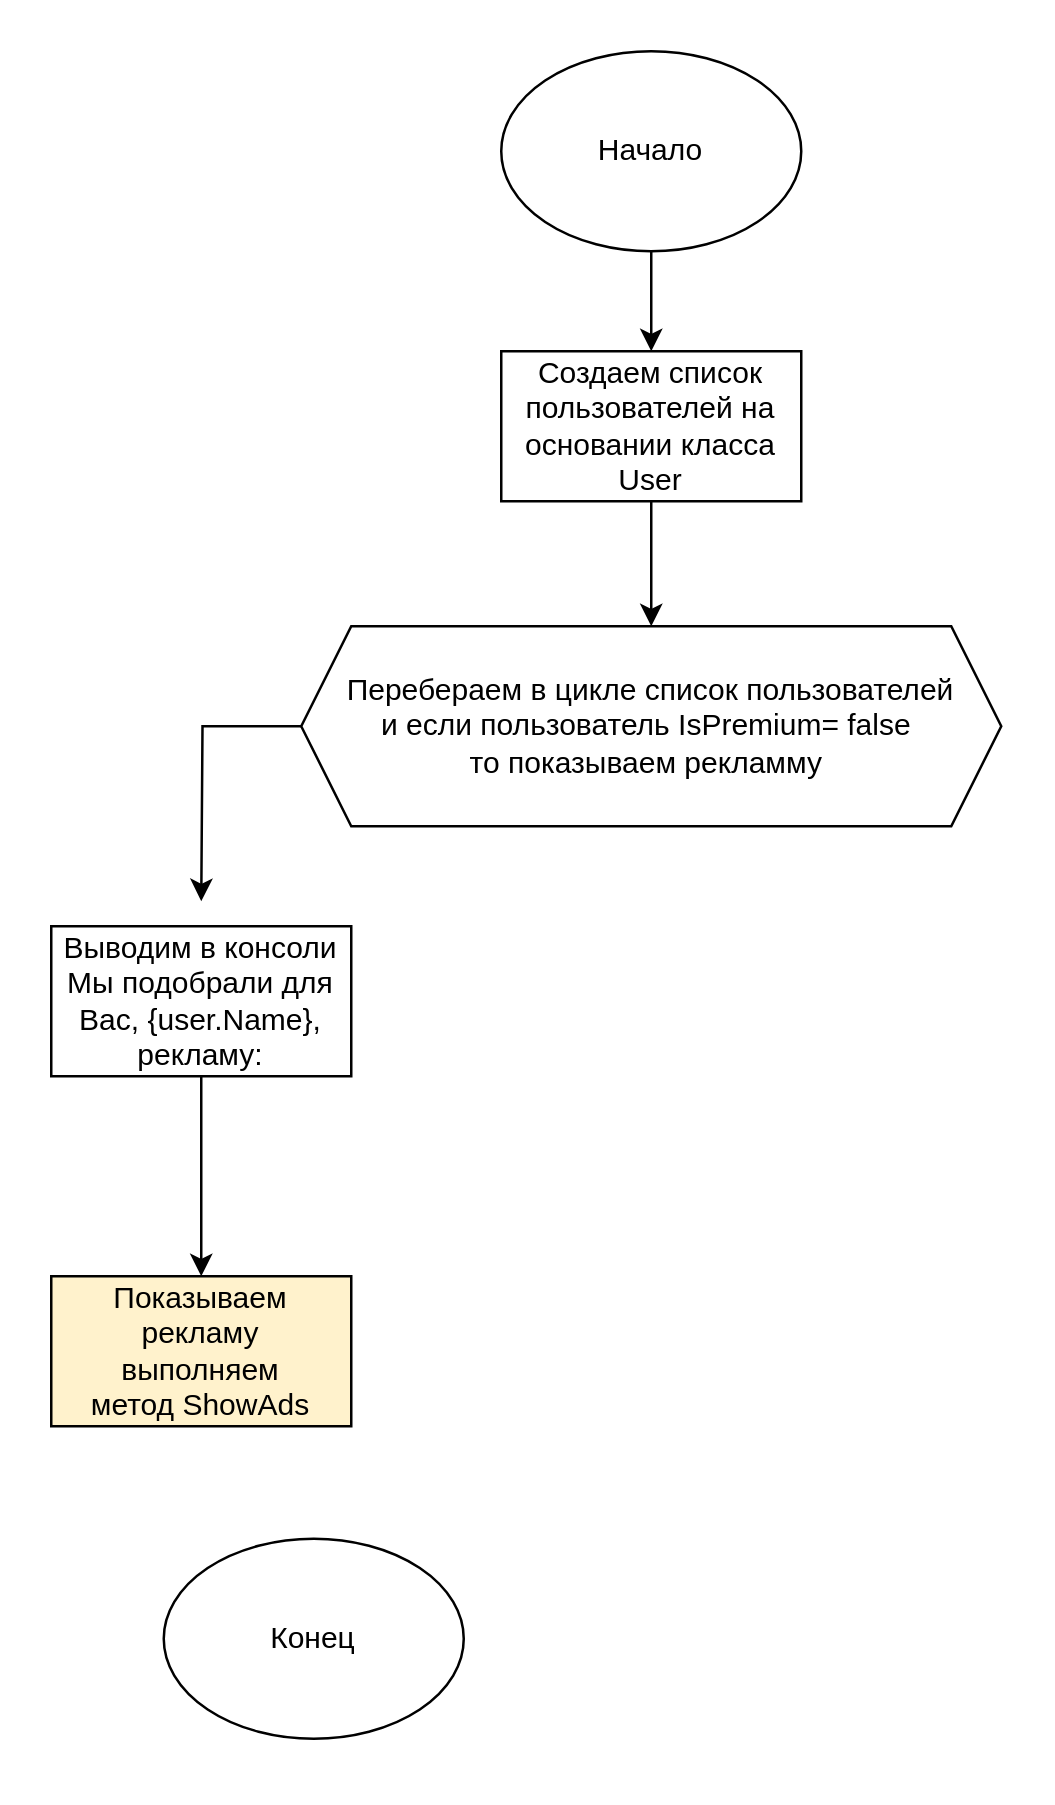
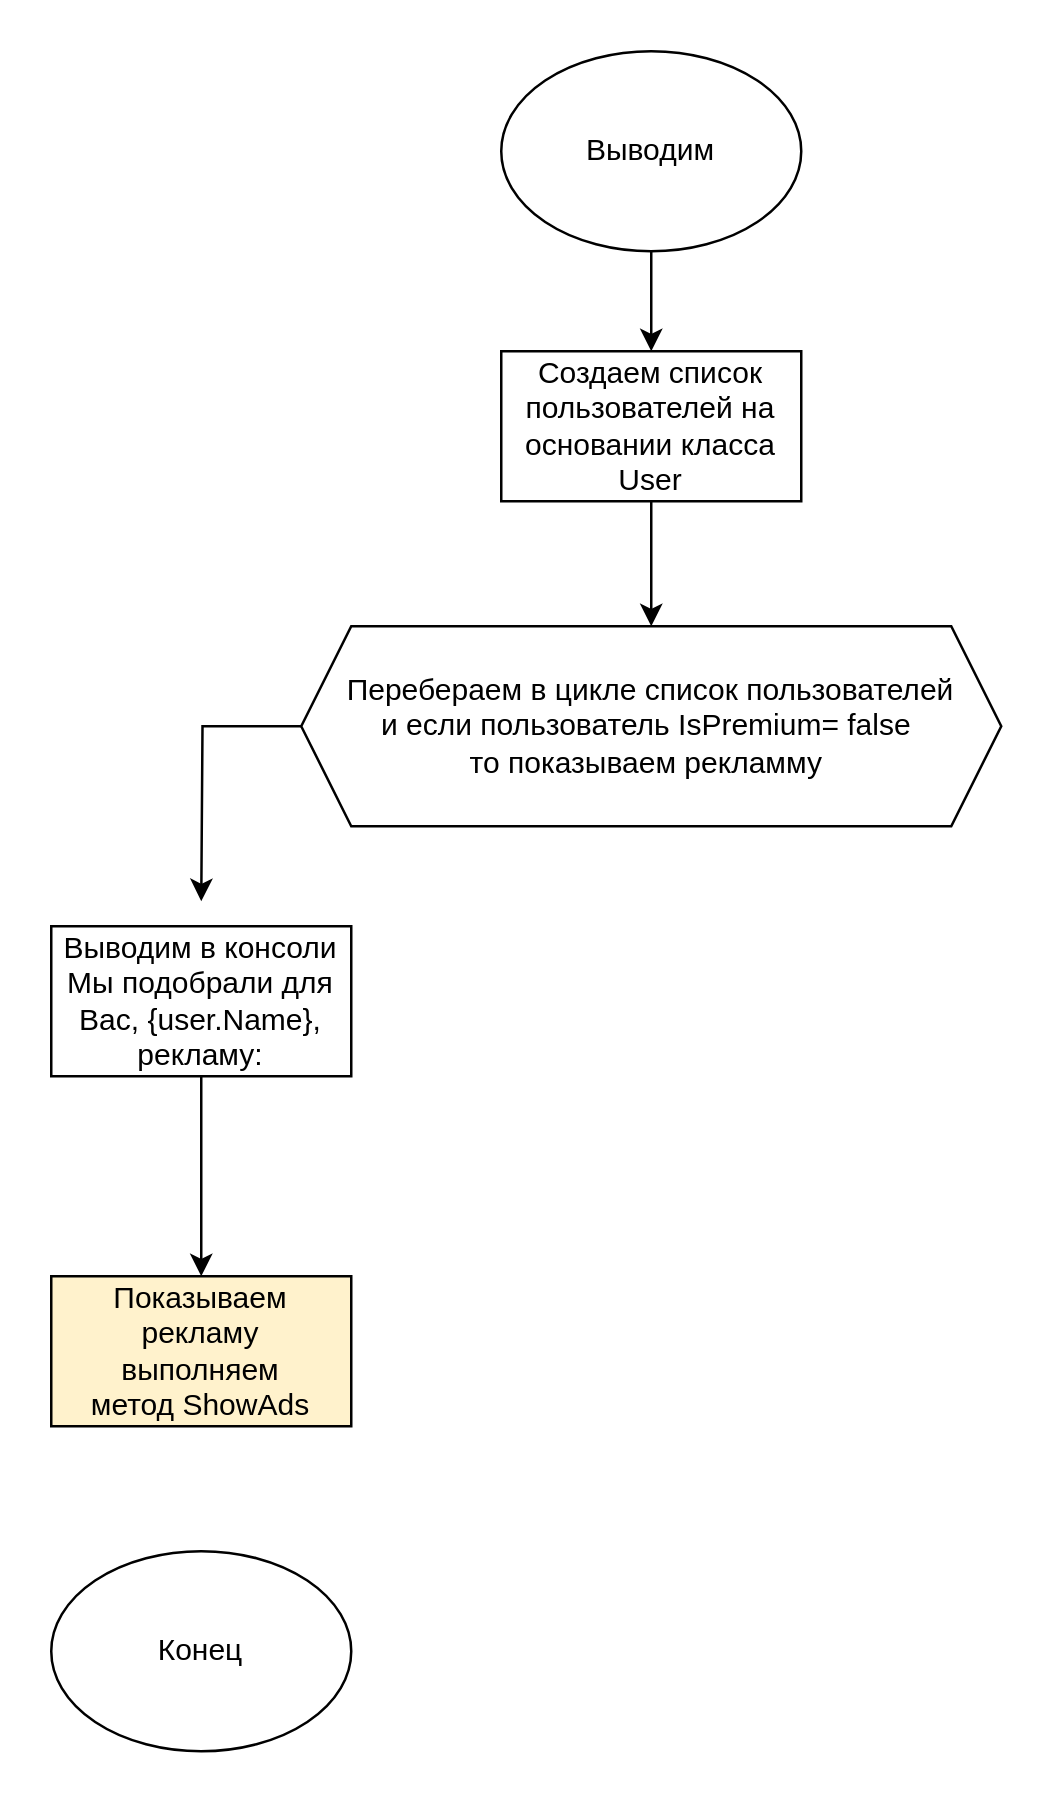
node "Начало": label "Начало" -> "Выводим"
node "Конец": moved (314, 1639) -> (201, 1651)
